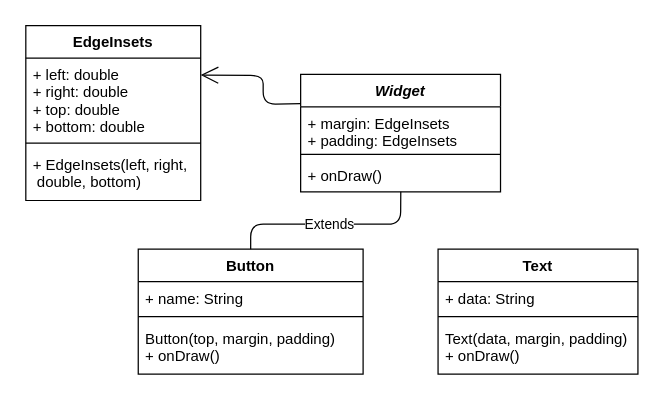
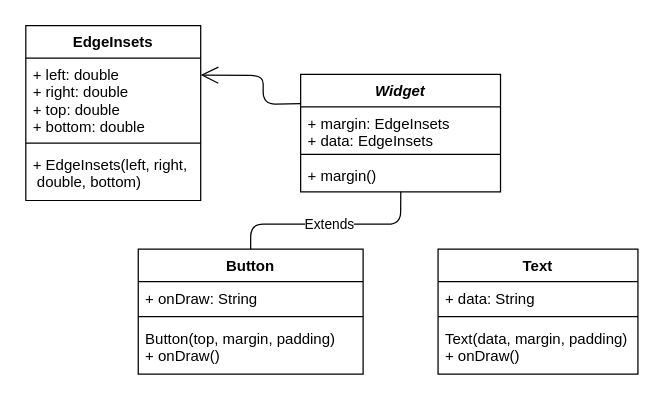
node "+ margin: EdgeInsets + padding: EdgeInsets": label "+ margin: EdgeInsets + padding: EdgeInsets" -> "+ margin: EdgeInsets + data: EdgeInsets"
node "+ onDraw()": label "+ onDraw()" -> "+ margin()"
node "+ name: String": label "+ name: String" -> "+ onDraw: String"
